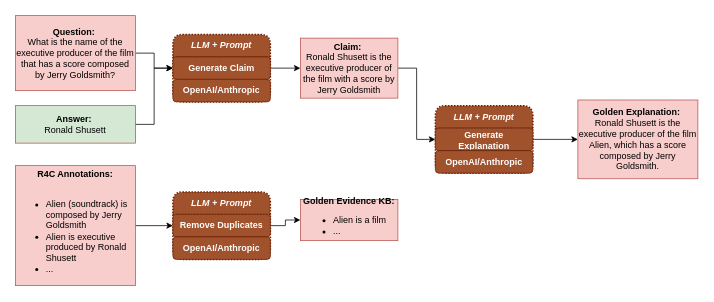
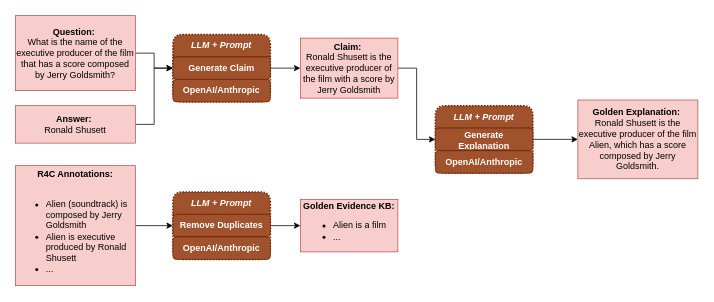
node "Answer: Ronald Shusett": fillcolor #d5e8d4 -> #f8cecc
node "Golden Evidence KB: Alien is a film ...": size 98x41 -> 98x53
